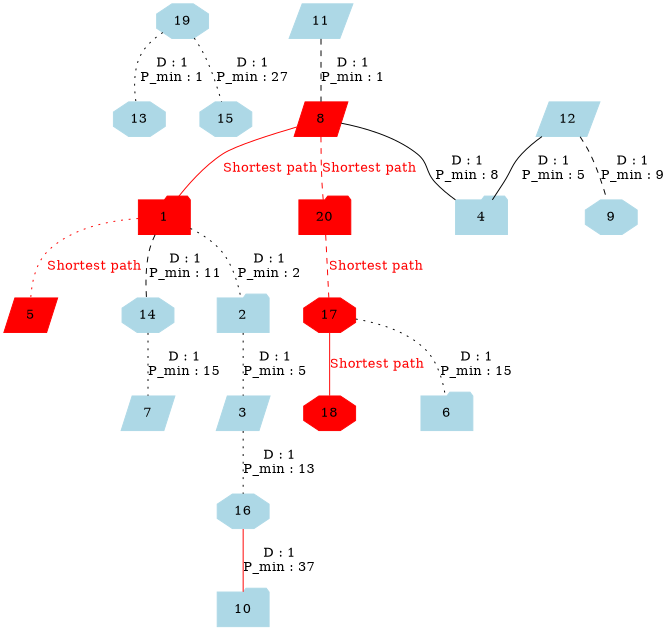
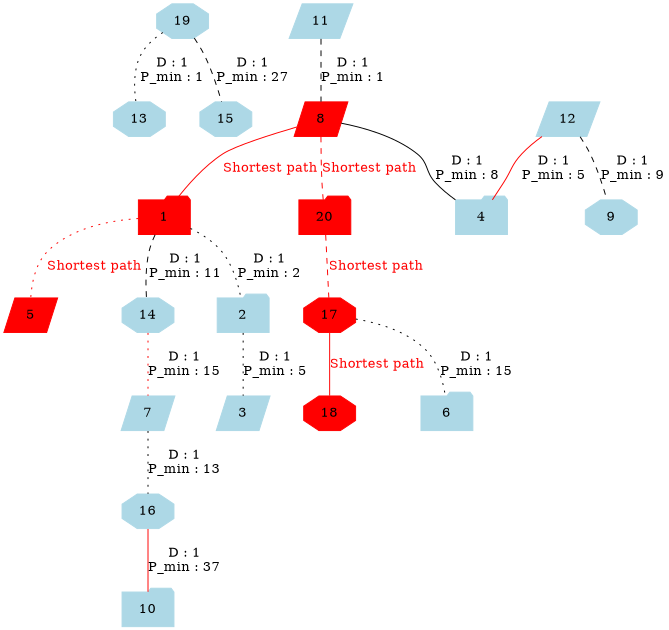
edge "19" -- "15": style dotted -> dashed
edge "12" -- "4": color black -> red
edge "14" -- "7": color black -> red
edge "3" -- "16": now "7" -- "16"
